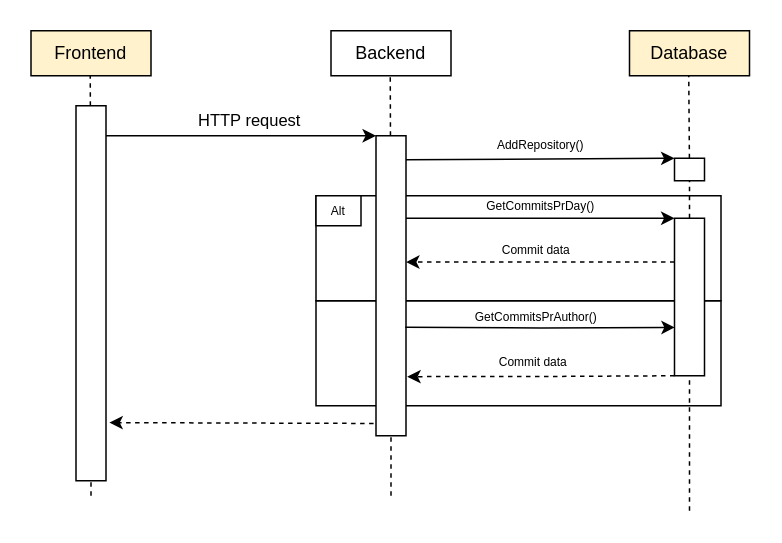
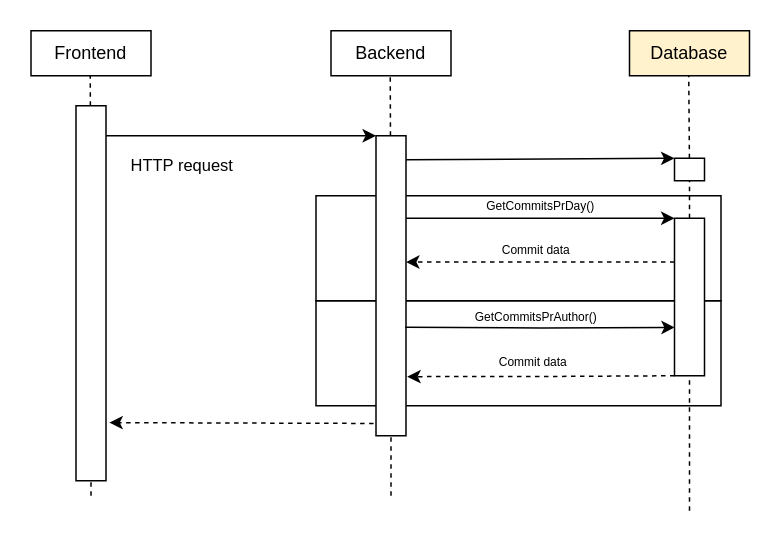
node "Frontend": fillcolor #fff2cc -> #ffffff
node "HTTP request": moved (250, 121) -> (182, 166)
node "AddRepository()": removed
node "Alt": removed
